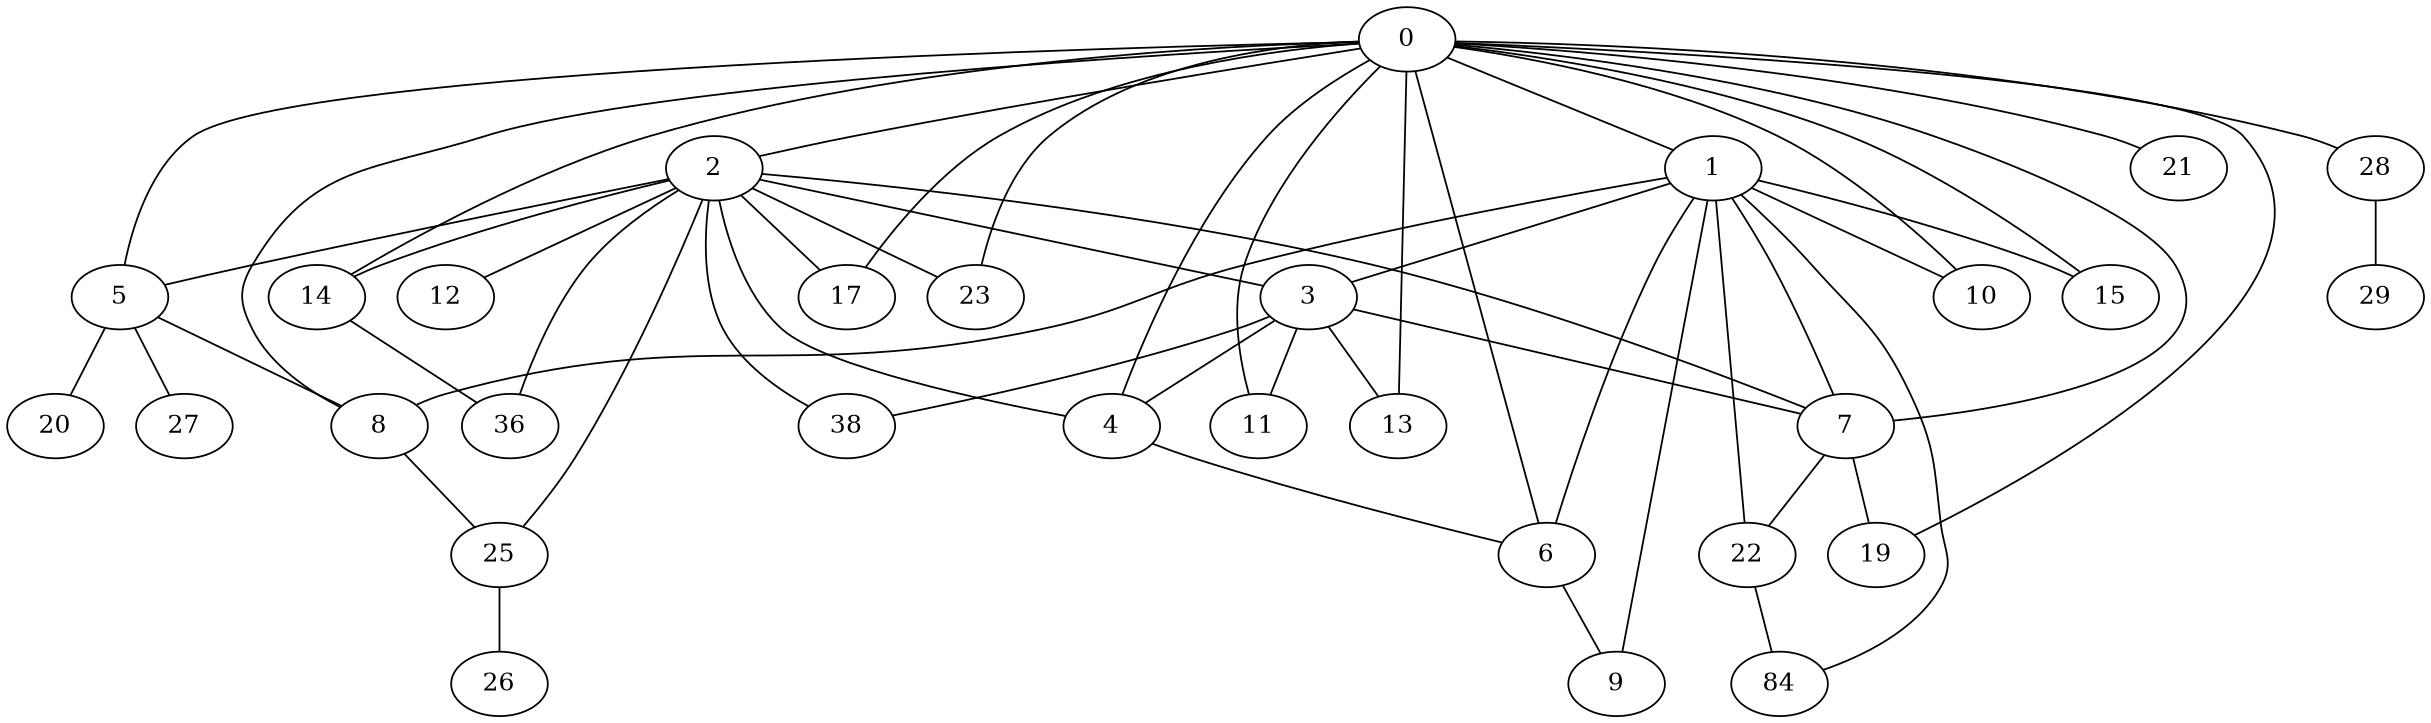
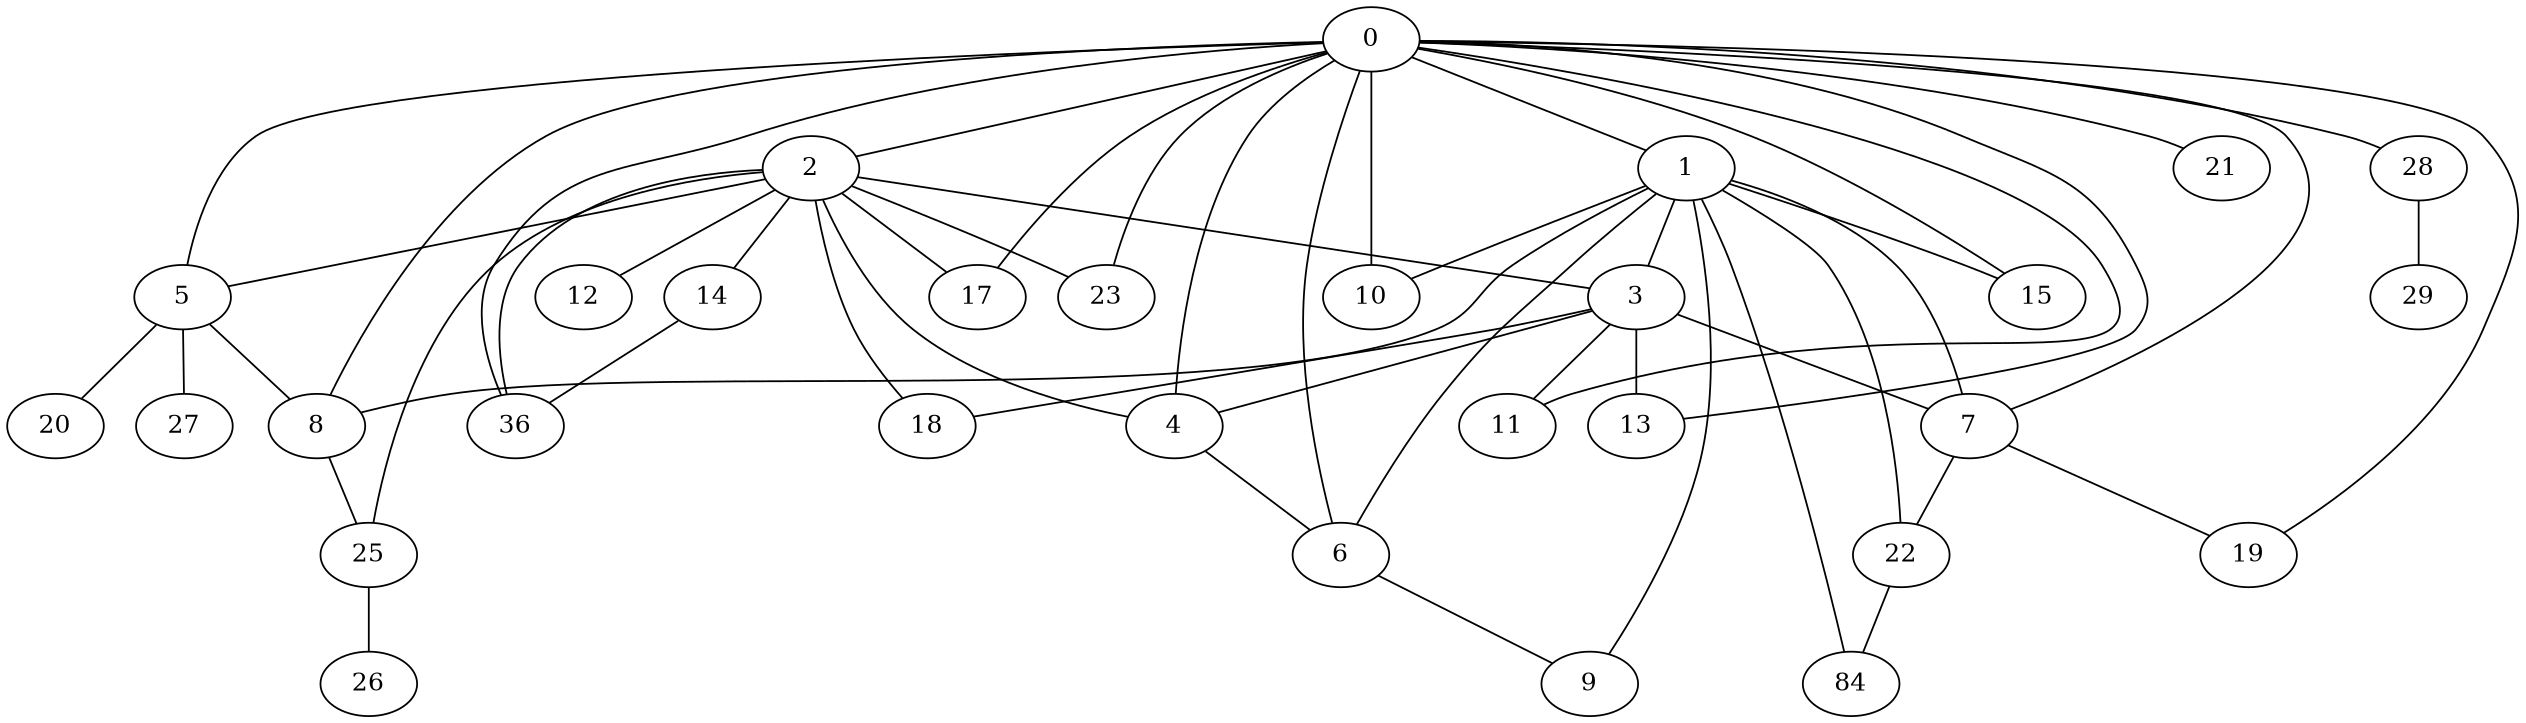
edge "0" -- "14": now "0" -- "36"
edge "2" -- "7": removed
node "38": label "38" -> "18"
